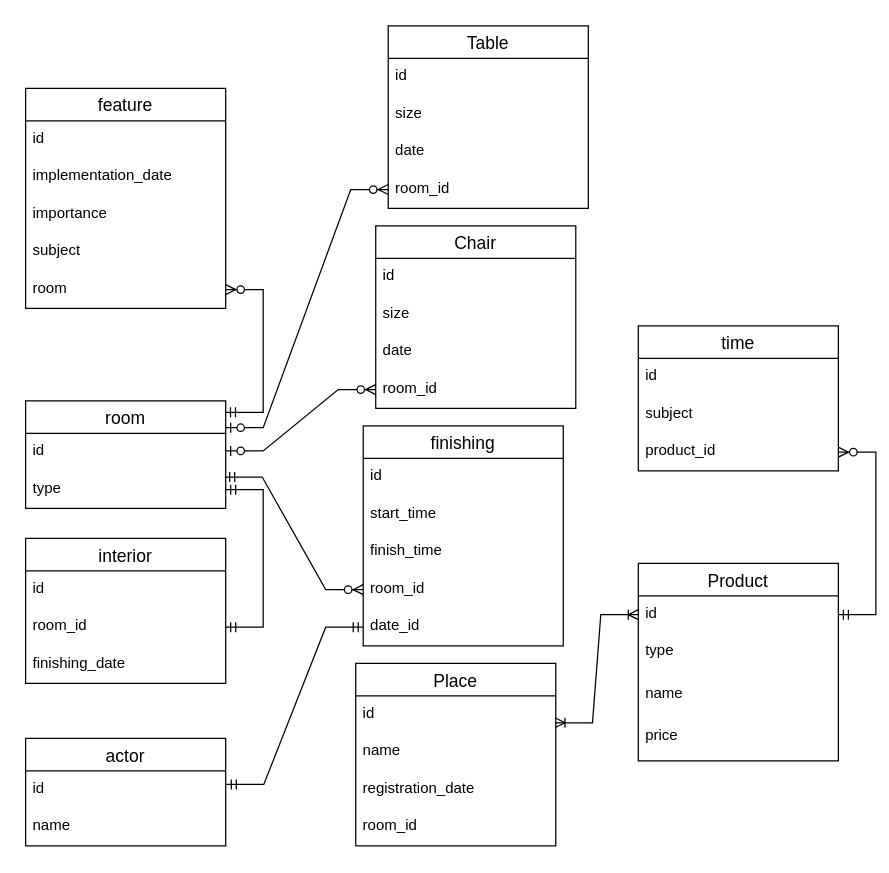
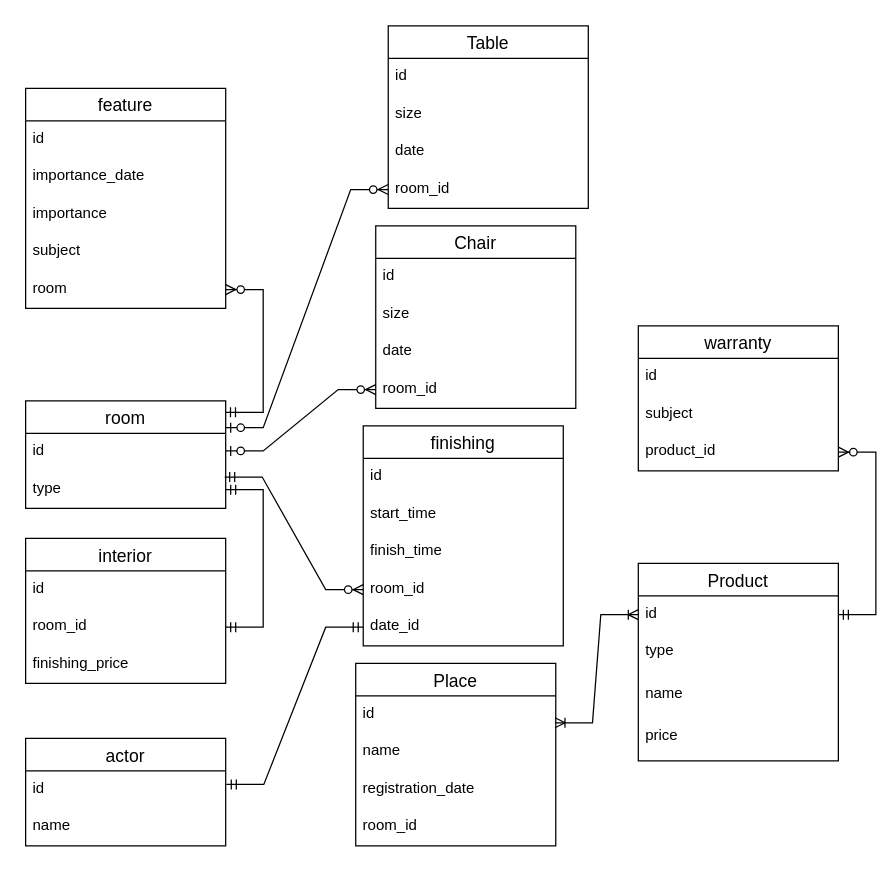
node "implementation_date": label "implementation_date" -> "importance_date"
node "time": label "time" -> "warranty"
node "finishing_date": label "finishing_date" -> "finishing_price"
